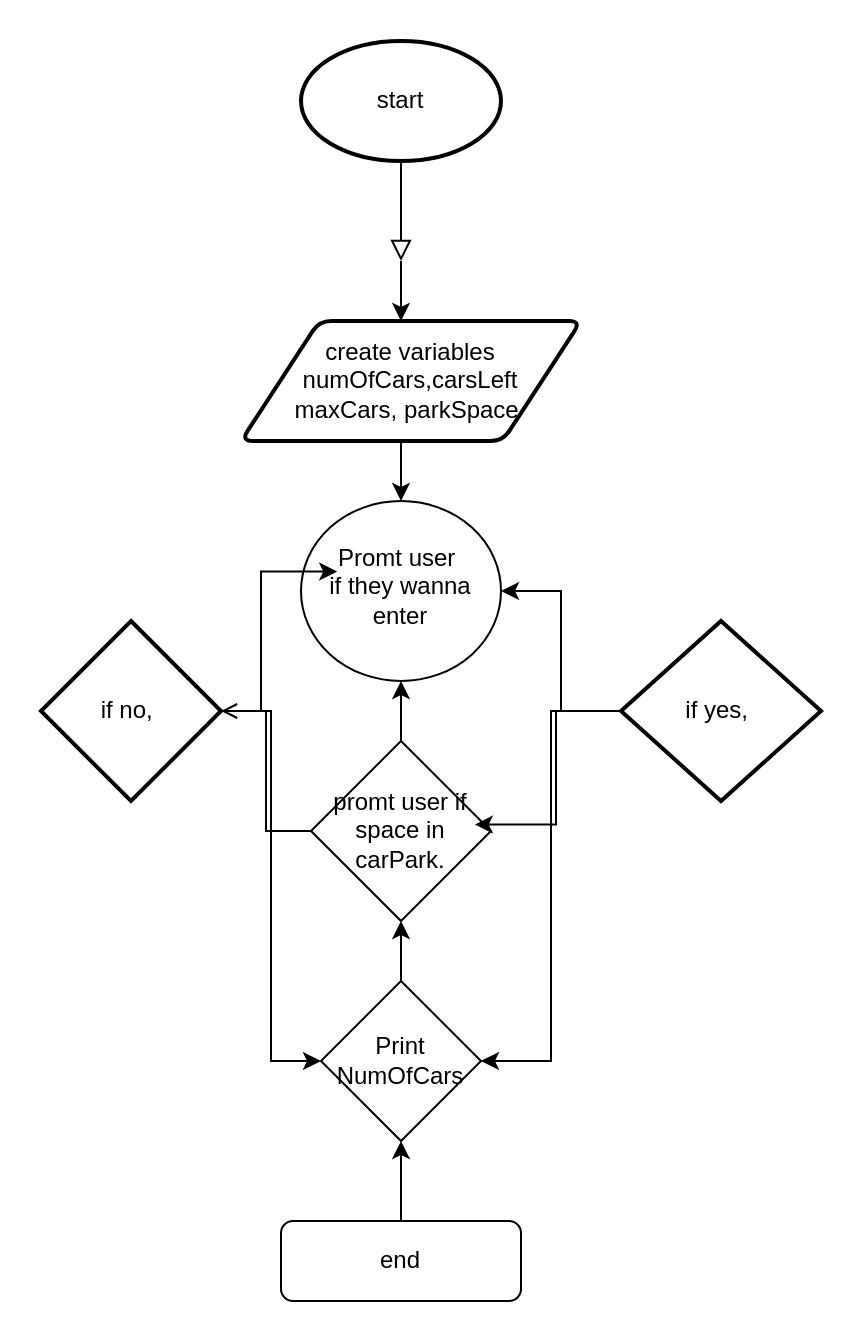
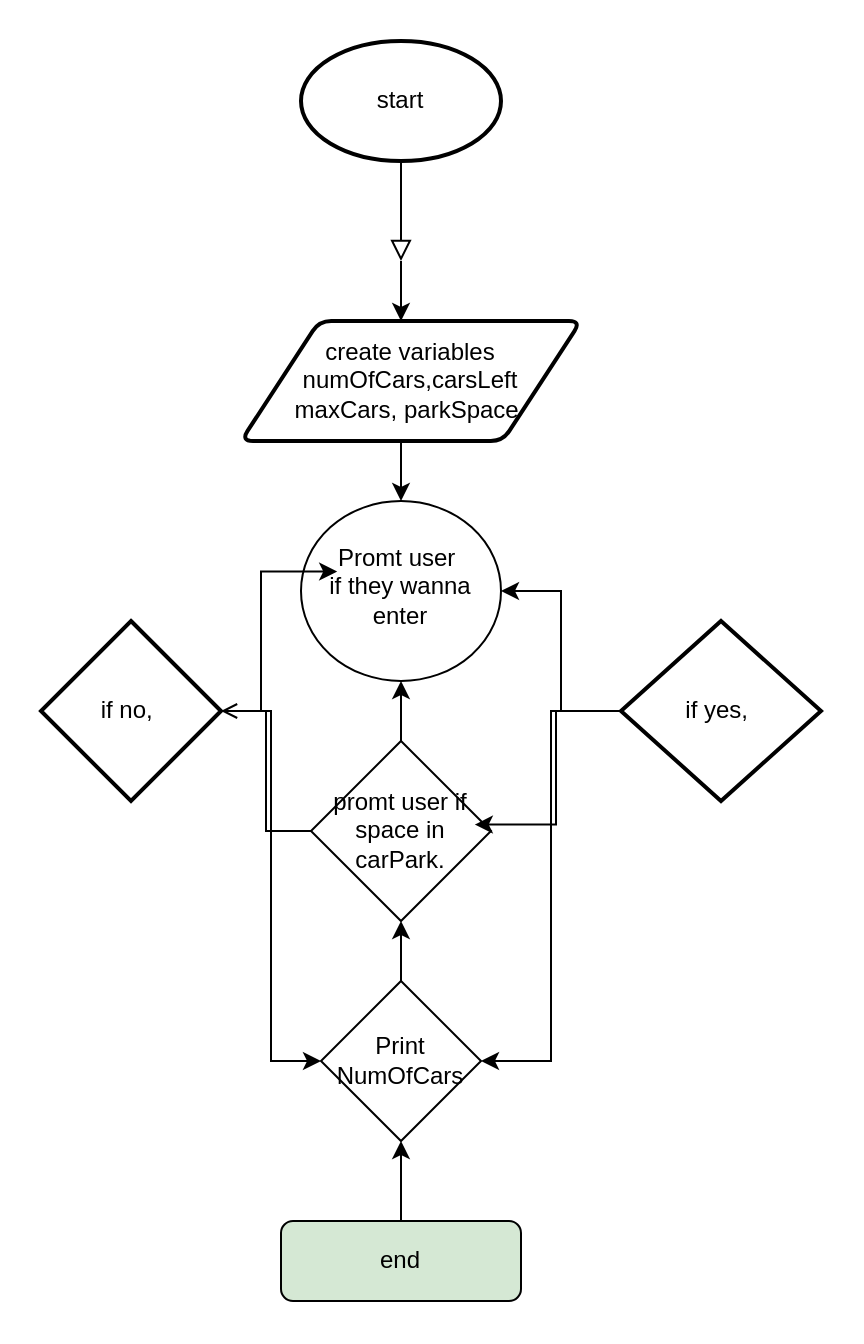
node "end": fillcolor #ffffff -> #d5e8d4
